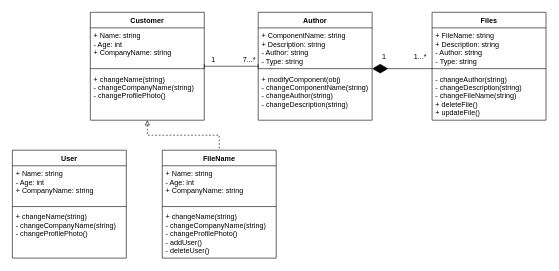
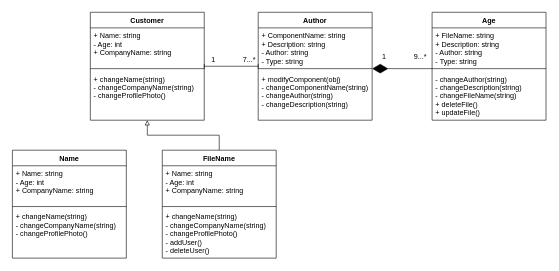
node "Files": label "Files" -> "Age"
node "1...*": label "1...*" -> "9...*"
edge "FileName" -> "Customer": style dashed -> solid
node "User": label "User" -> "Name"
